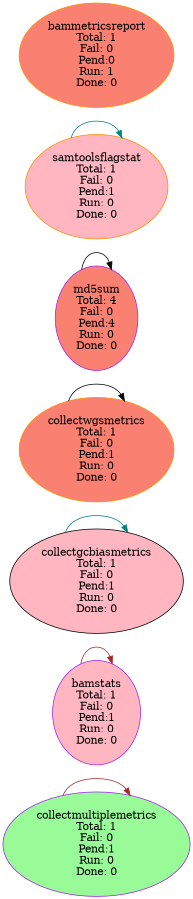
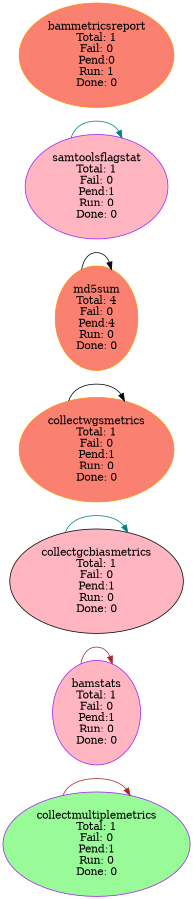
node "samtoolsflagstat Total: 1 Fail: 0 Pend:1 Run: 0 Done: 0": color darkorange -> purple
node "md5sum Total: 4 Fail: 0 Pend:4 Run: 0 Done: 0": color purple -> darkorange
